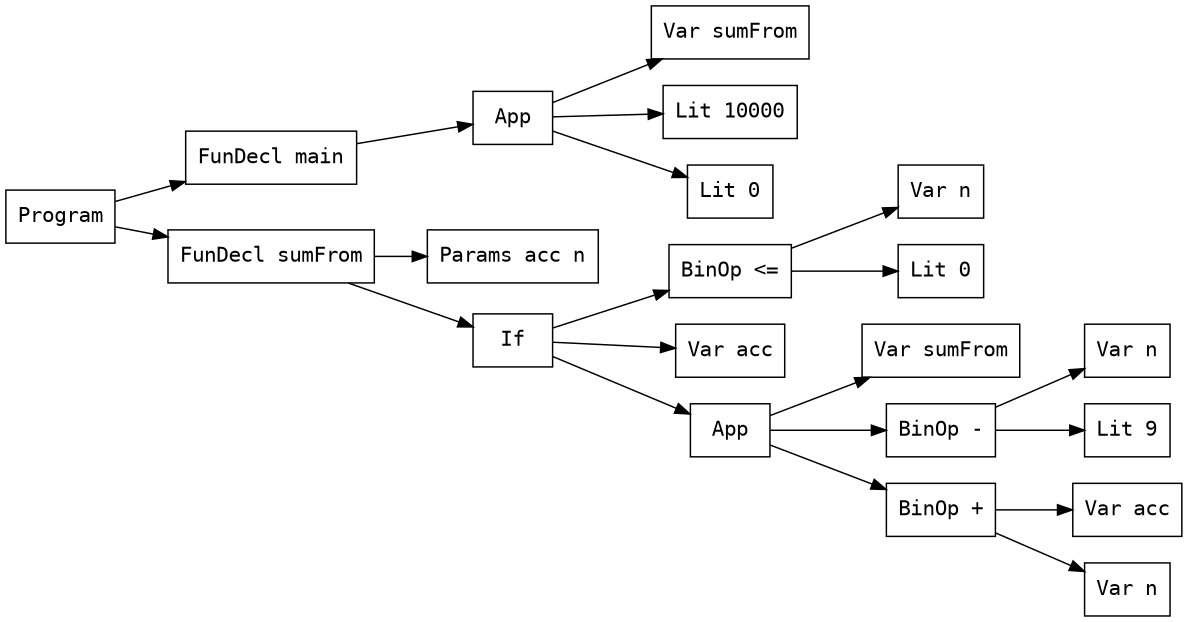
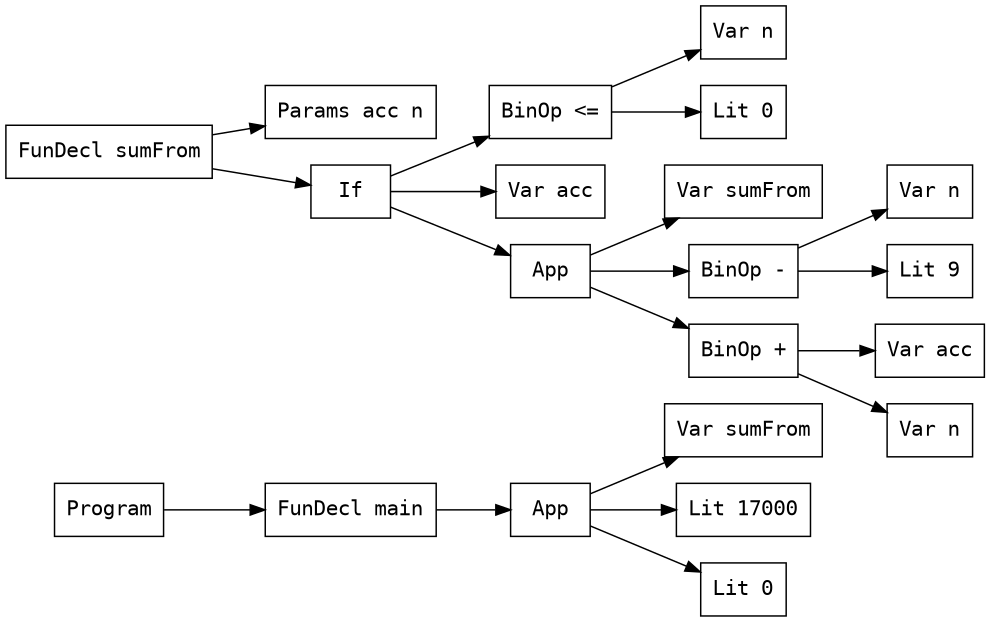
node "Lit 10000": label "Lit 10000" -> "Lit 17000"
edge "Program" -> "FunDecl sumFrom": removed
